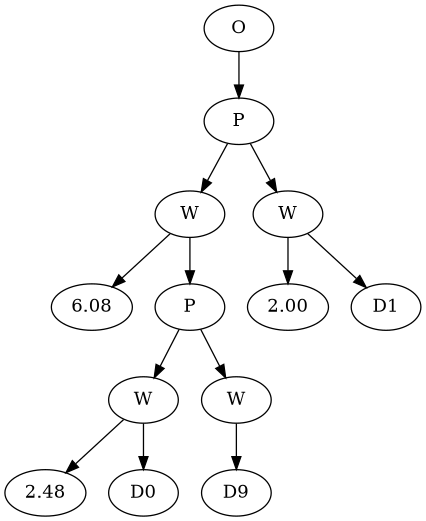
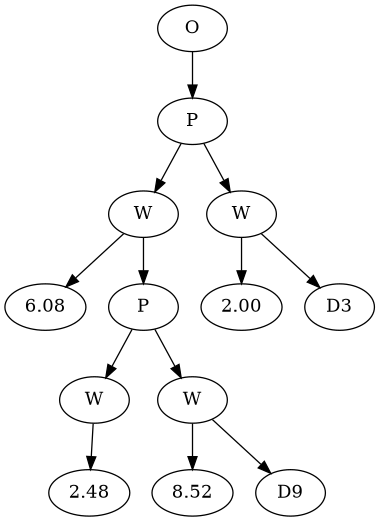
node "D1": label "D1" -> "D3"
node "D0": removed
node "8.52": added
